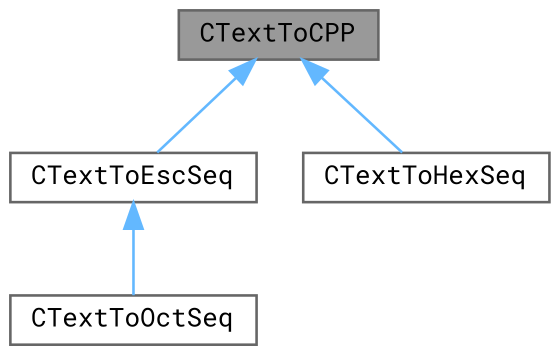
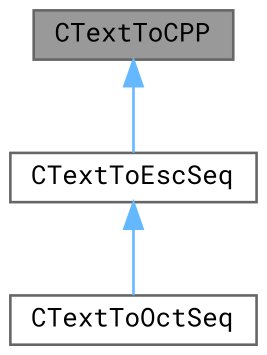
node "CTextToHexSeq": removed
